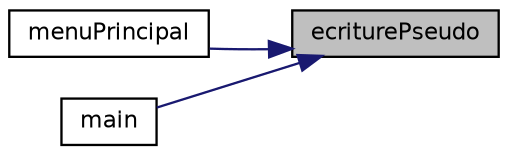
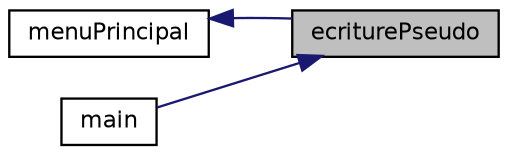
edge "menuPrincipal" -> "ecriturePseudo": reversed
